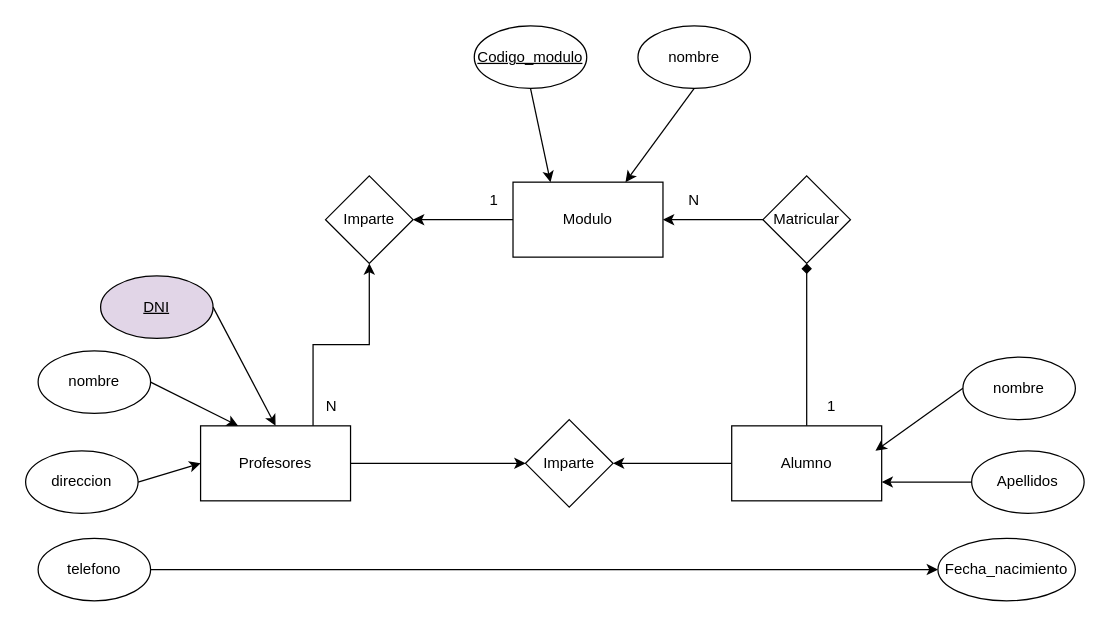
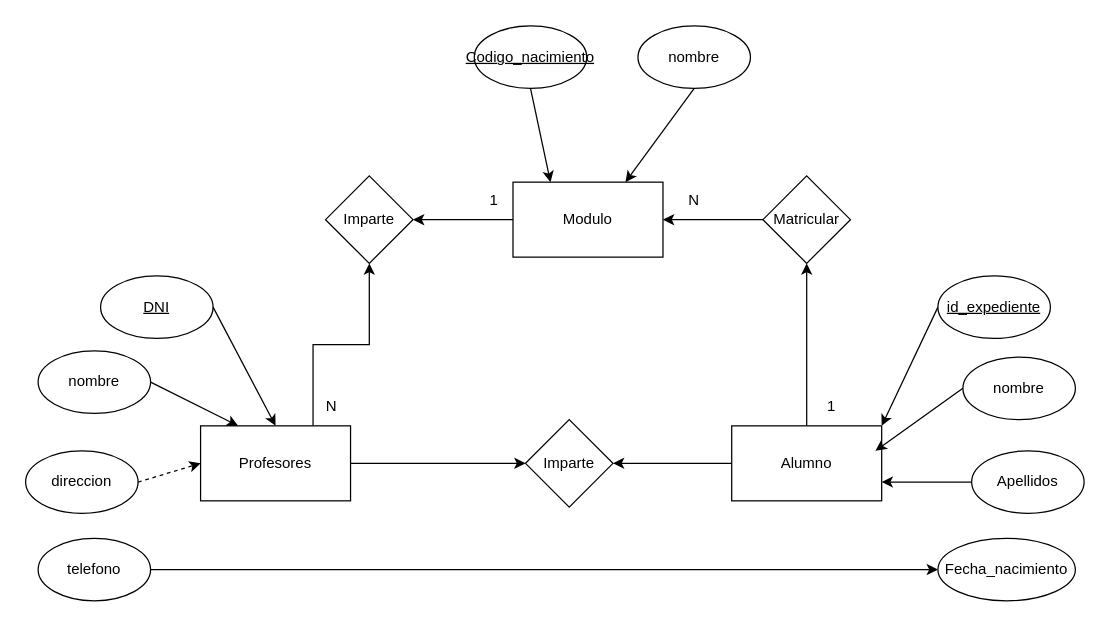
node "Codigo_modulo": label "Codigo_modulo" -> "Codigo_nacimiento"
edge "Alumno" -> "Matricular": arrowhead diamond -> classic
node "DNI": fillcolor #e1d5e7 -> #ffffff
node "id_expediente": added
edge "id_expediente" -> "Alumno": added
edge "direccion" -> "Profesores": style solid -> dashed
